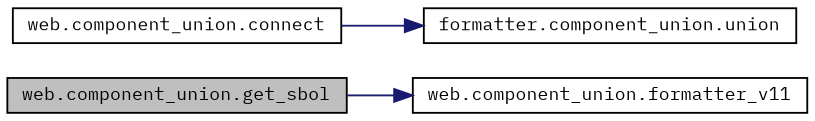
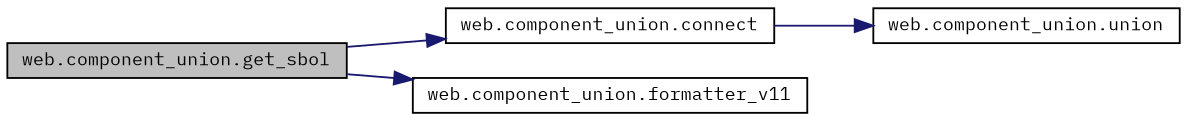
node "formatter.component_union.union": label "formatter.component_union.union" -> "web.component_union.union"
edge "web.component_union.get_sbol" -> "web.component_union.connect": added
